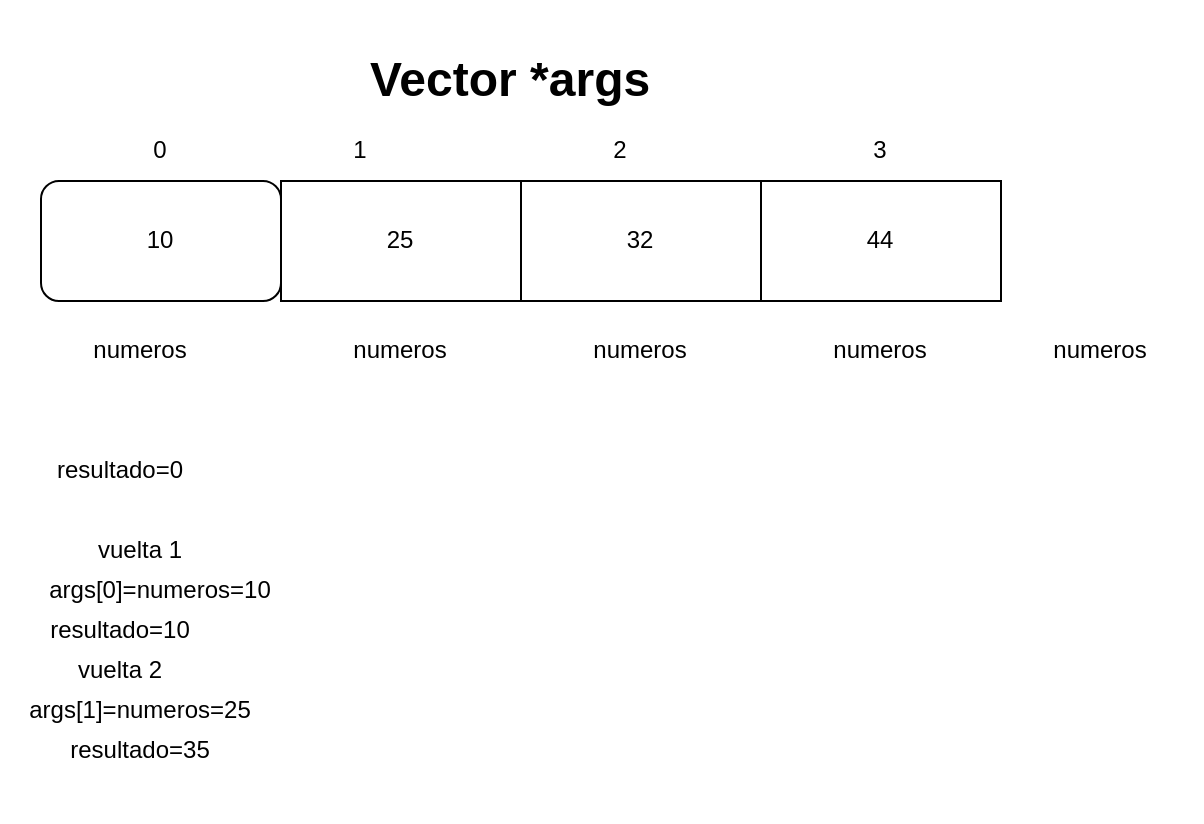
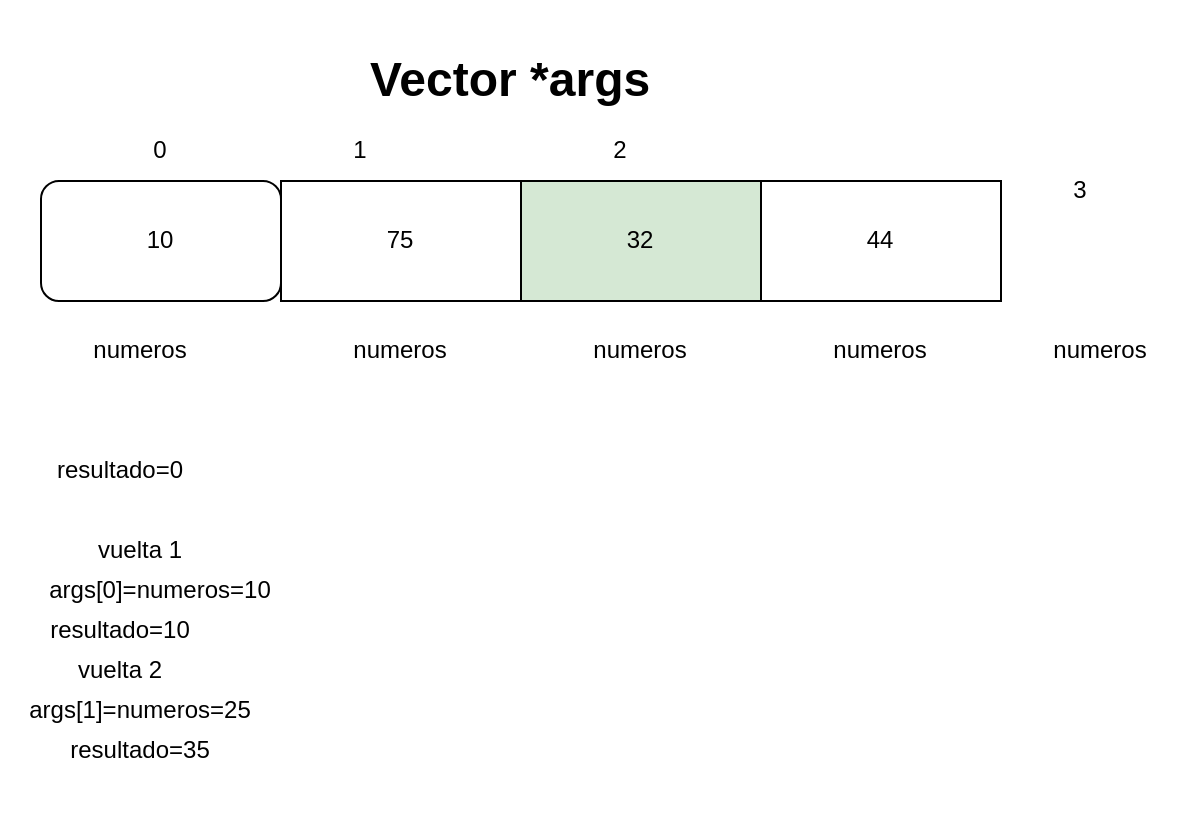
node "3": moved (881, 151) -> (1081, 191)
node "25": label "25" -> "75"
node "32": fillcolor #ffffff -> #d5e8d4
